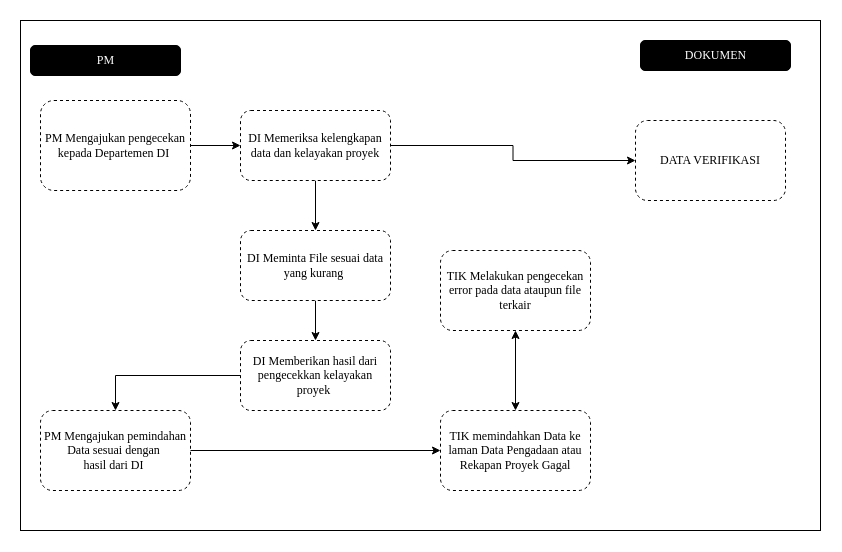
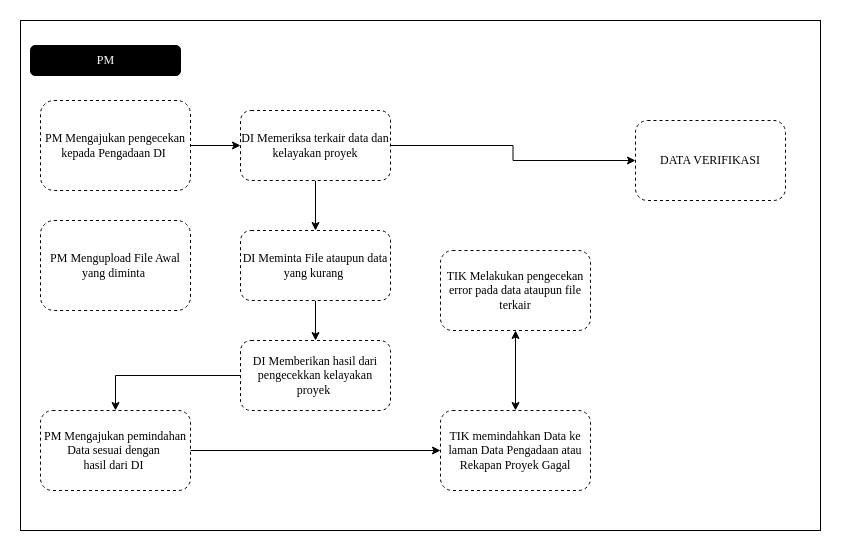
node "DOKUMEN": removed
node "PM Mengajukan pengecekan kepada Departemen DI": label "PM Mengajukan pengecekan kepada Departemen DI" -> "PM Mengajukan pengecekan kepada Pengadaan DI"
node "DI Memeriksa kelengkapan data dan kelayakan proyek": label "DI Memeriksa kelengkapan data dan kelayakan proyek" -> "DI Memeriksa terkair data dan kelayakan proyek"
node "PM Mengupload File Awal yang diminta": added
node "DI Meminta File sesuai data yang kurang": label "DI Meminta File sesuai data yang kurang" -> "DI Meminta File ataupun data yang kurang"
